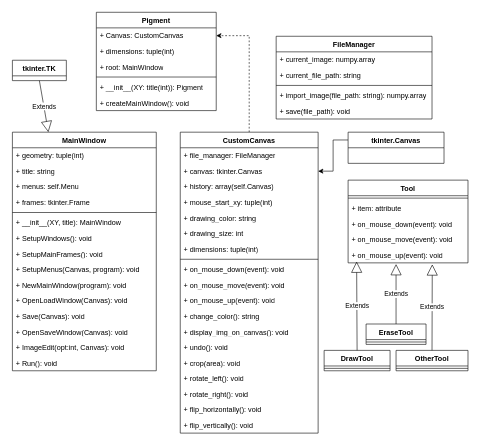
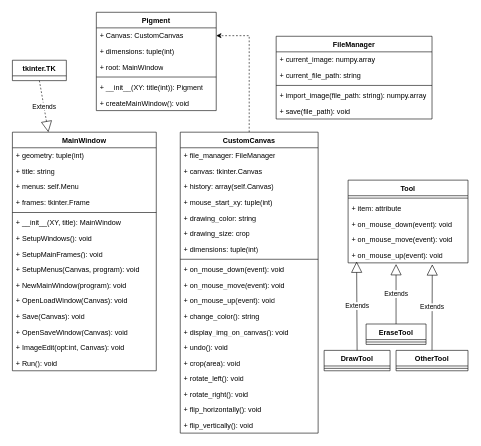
edge "tkinter.TK" -> "MainWindow": style solid -> dashed
edge "tkinter.Canvas" -> "+ canvas: tkinter.Canvas": removed
node "tkinter.Canvas": removed
node "+ drawing_size: int": label "+ drawing_size: int" -> "+ drawing_size: crop"
